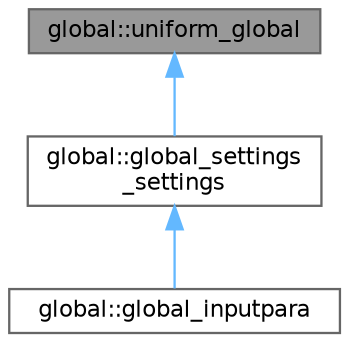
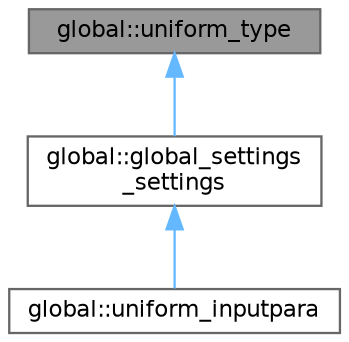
node "global::uniform_global": label "global::uniform_global" -> "global::uniform_type"
node "global::global_inputpara": label "global::global_inputpara" -> "global::uniform_inputpara"
